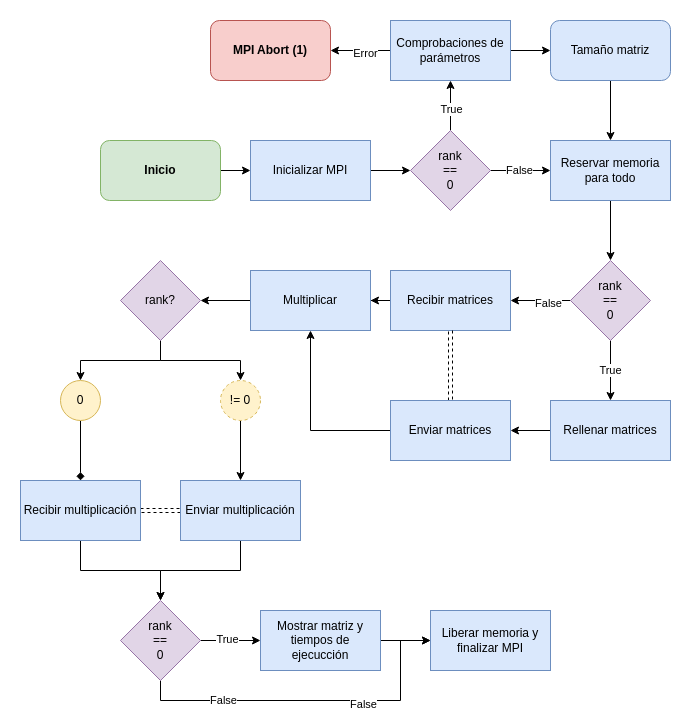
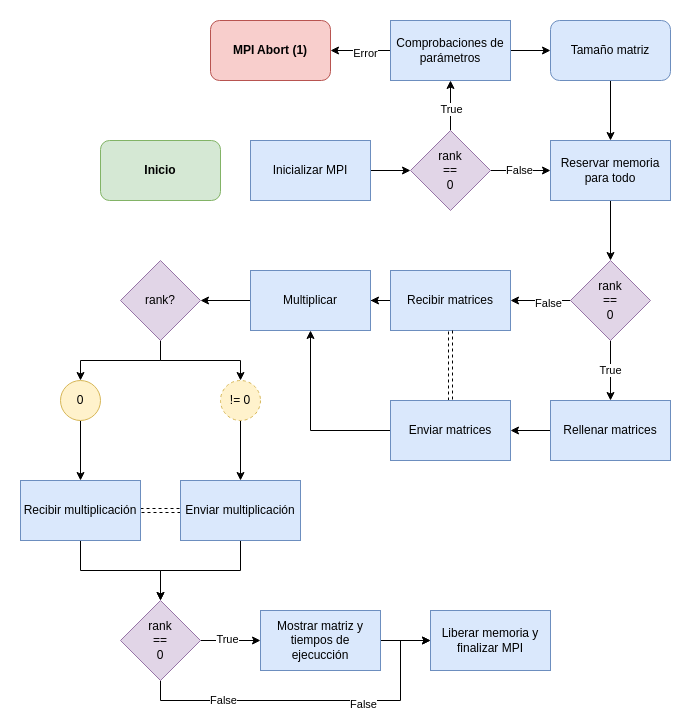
edge "Inicio" -> "Inicializar MPI": removed
edge "0" -> "Recibir multiplicación": arrowhead diamond -> classic
